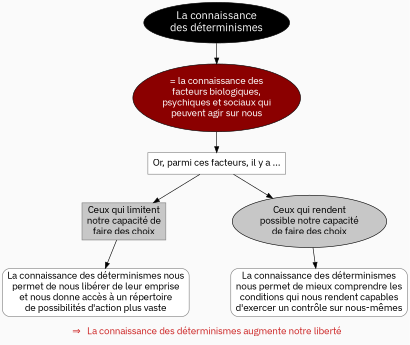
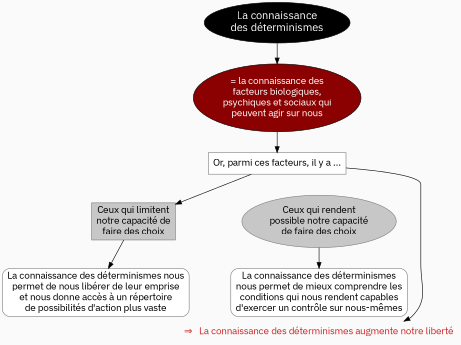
edge "Or, parmi ces facteurs, il y a …" -> "Ceux qui rendent possible notre capacité de faire des choix": now "Or, parmi ces facteurs, il y a …" -> "⇒   La connaissance des déterminismes augmente notre liberté"
node "Ceux qui rendent possible notre capacité de faire des choix": color black -> grey50
